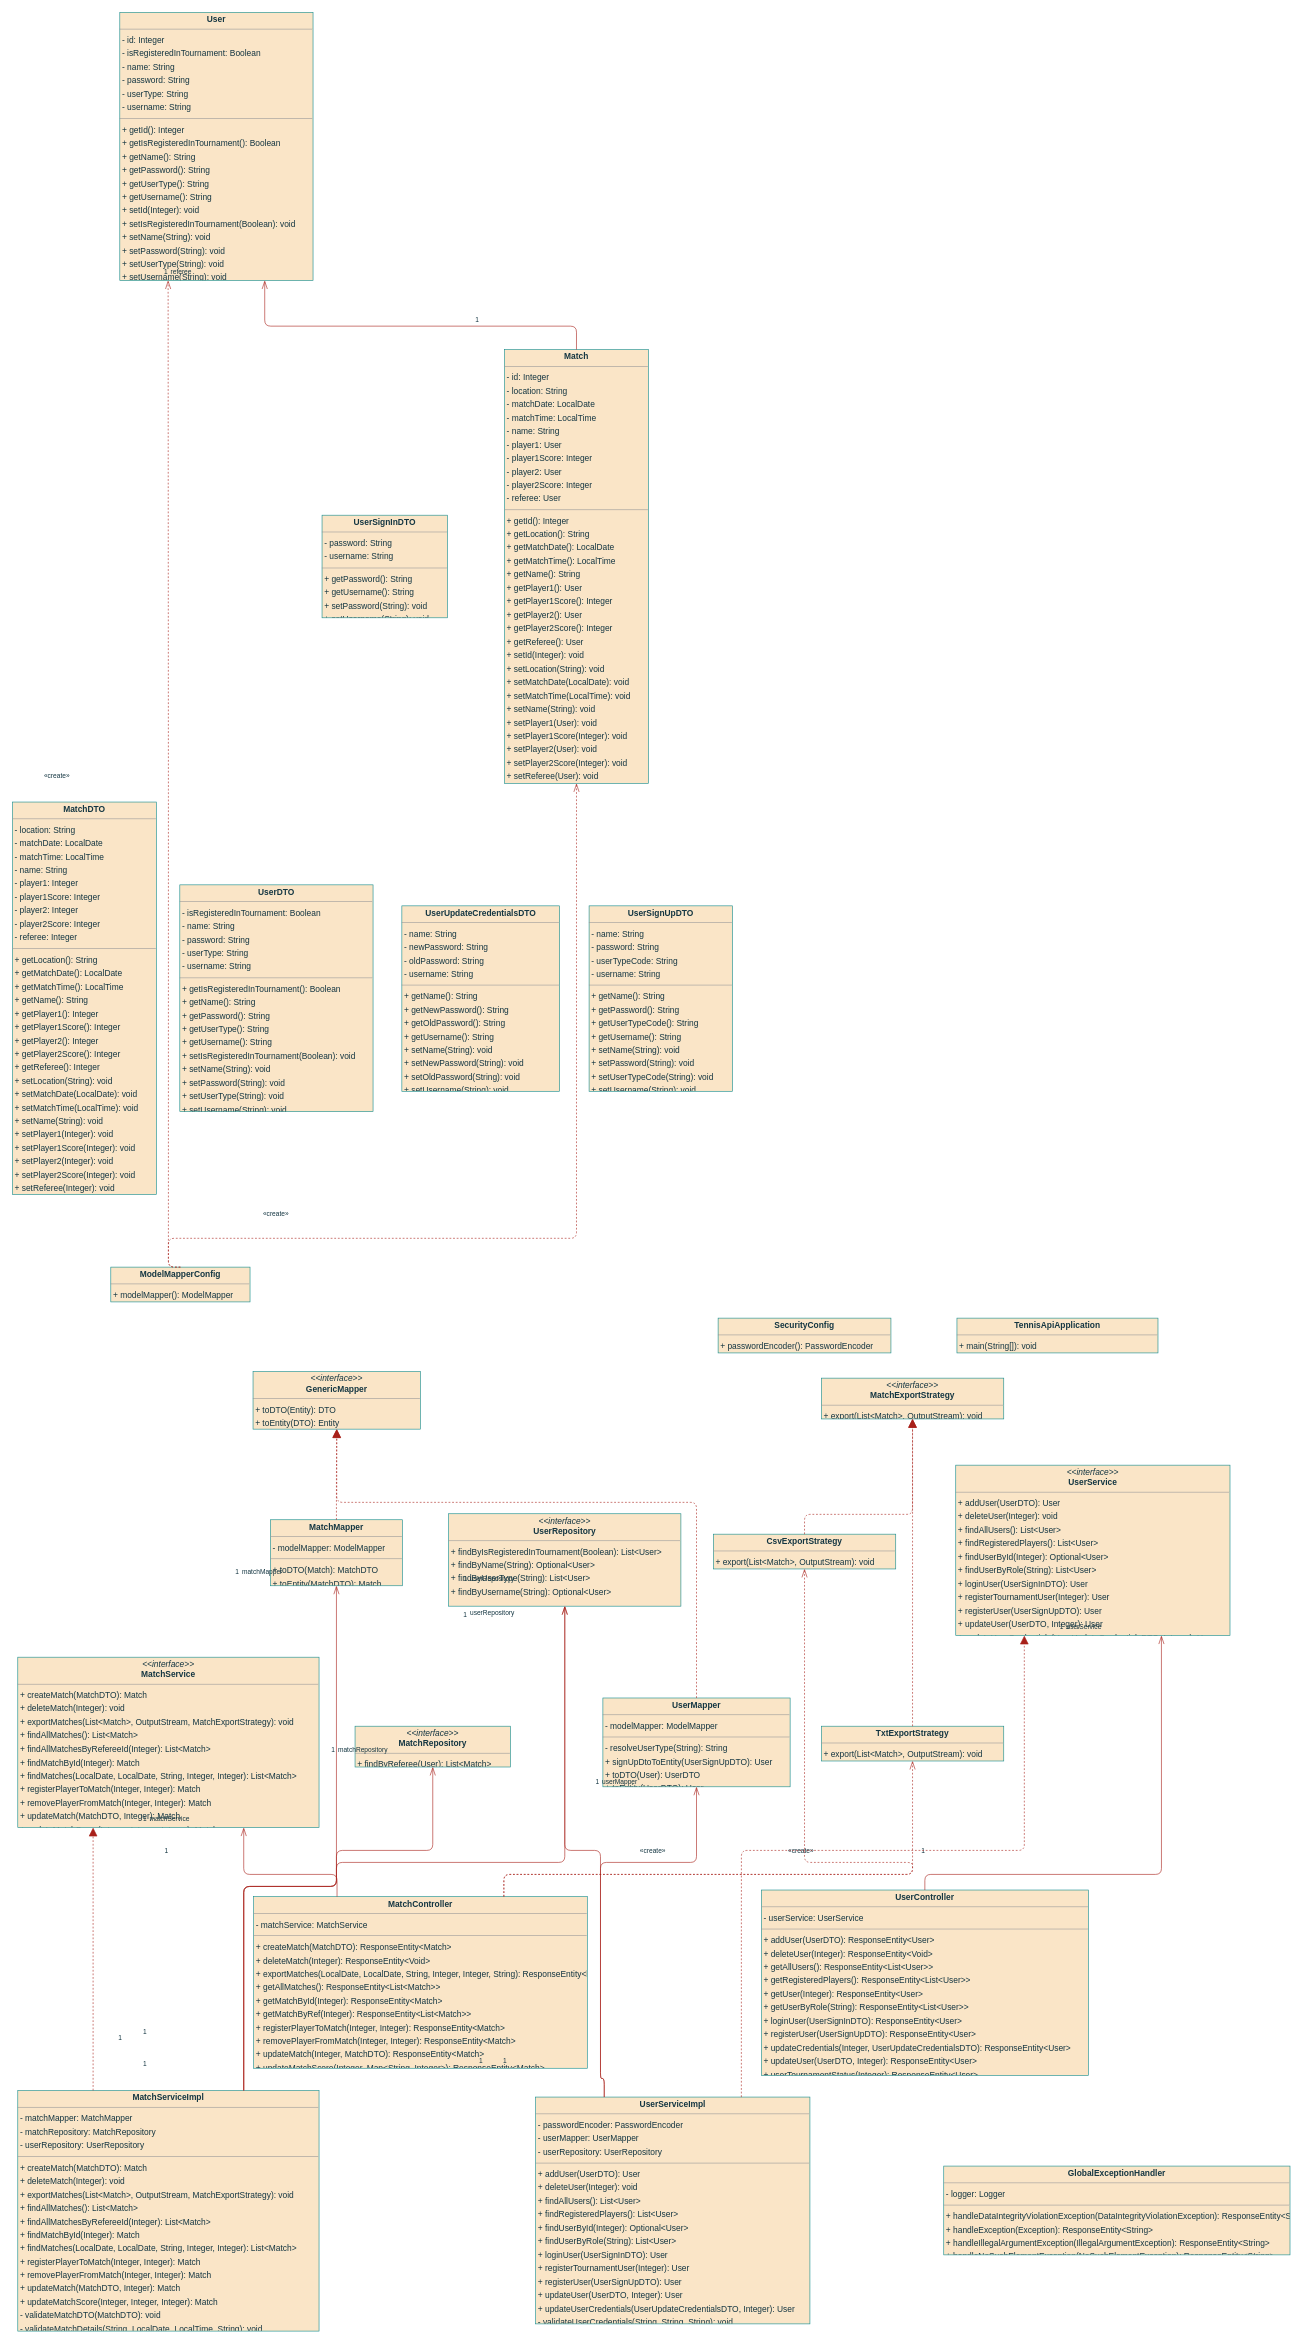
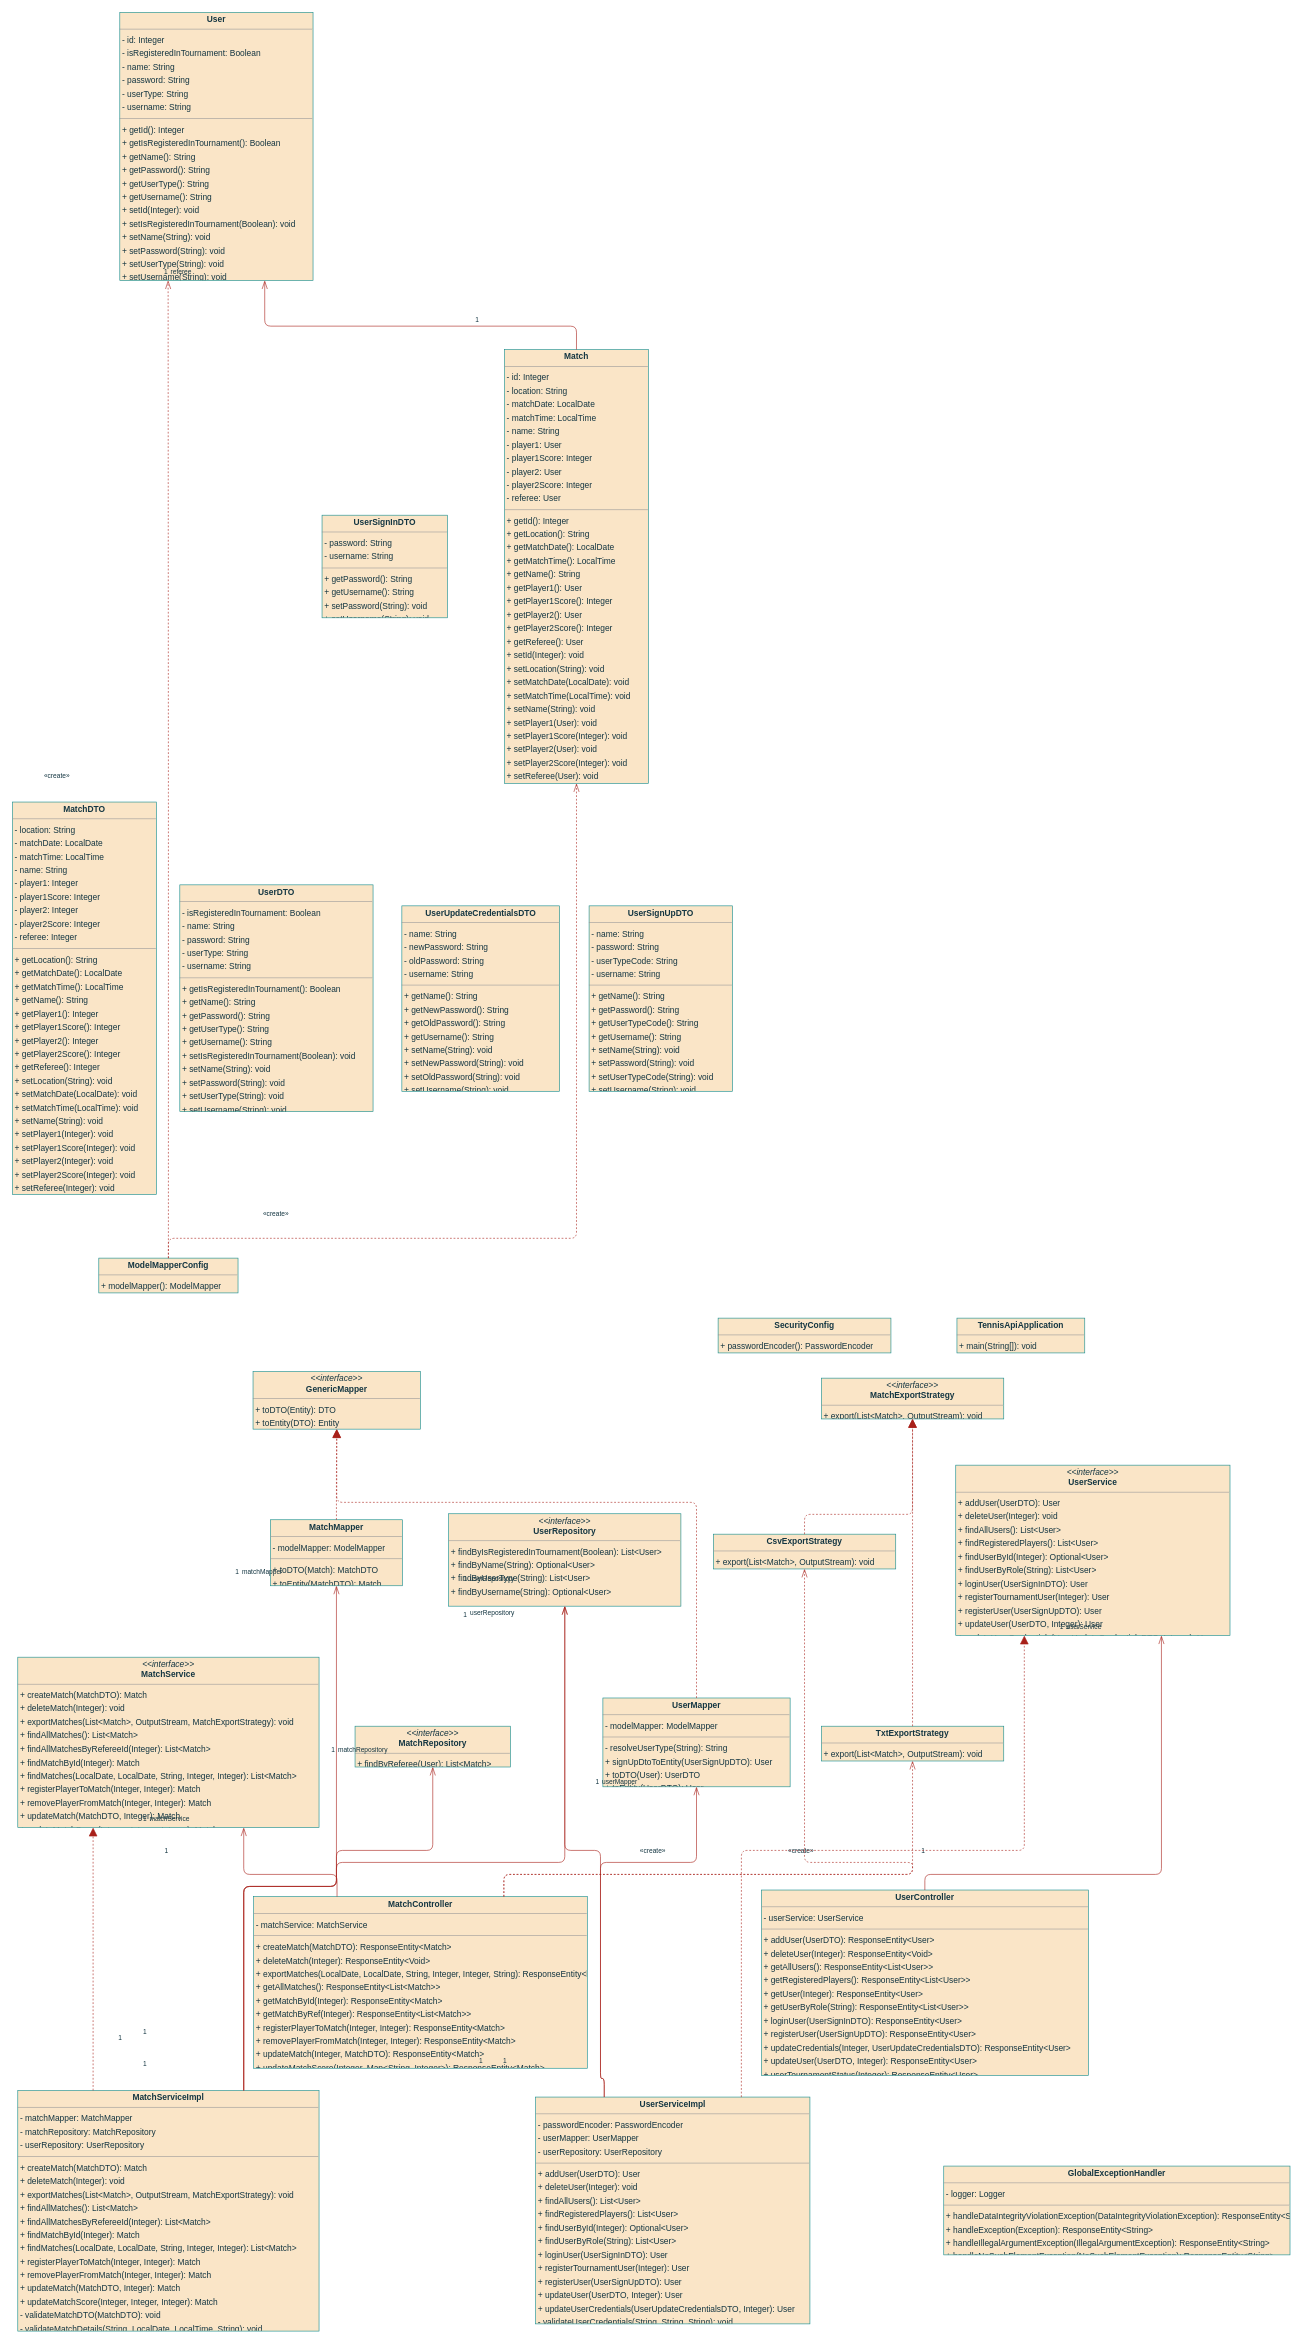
node "ModelMapperConfig + modelMapper(): ModelMapper": moved (180, 1284) -> (168, 1275)
node "TennisApiApplication + main(String[]): void": size 201x35 -> 128x35
